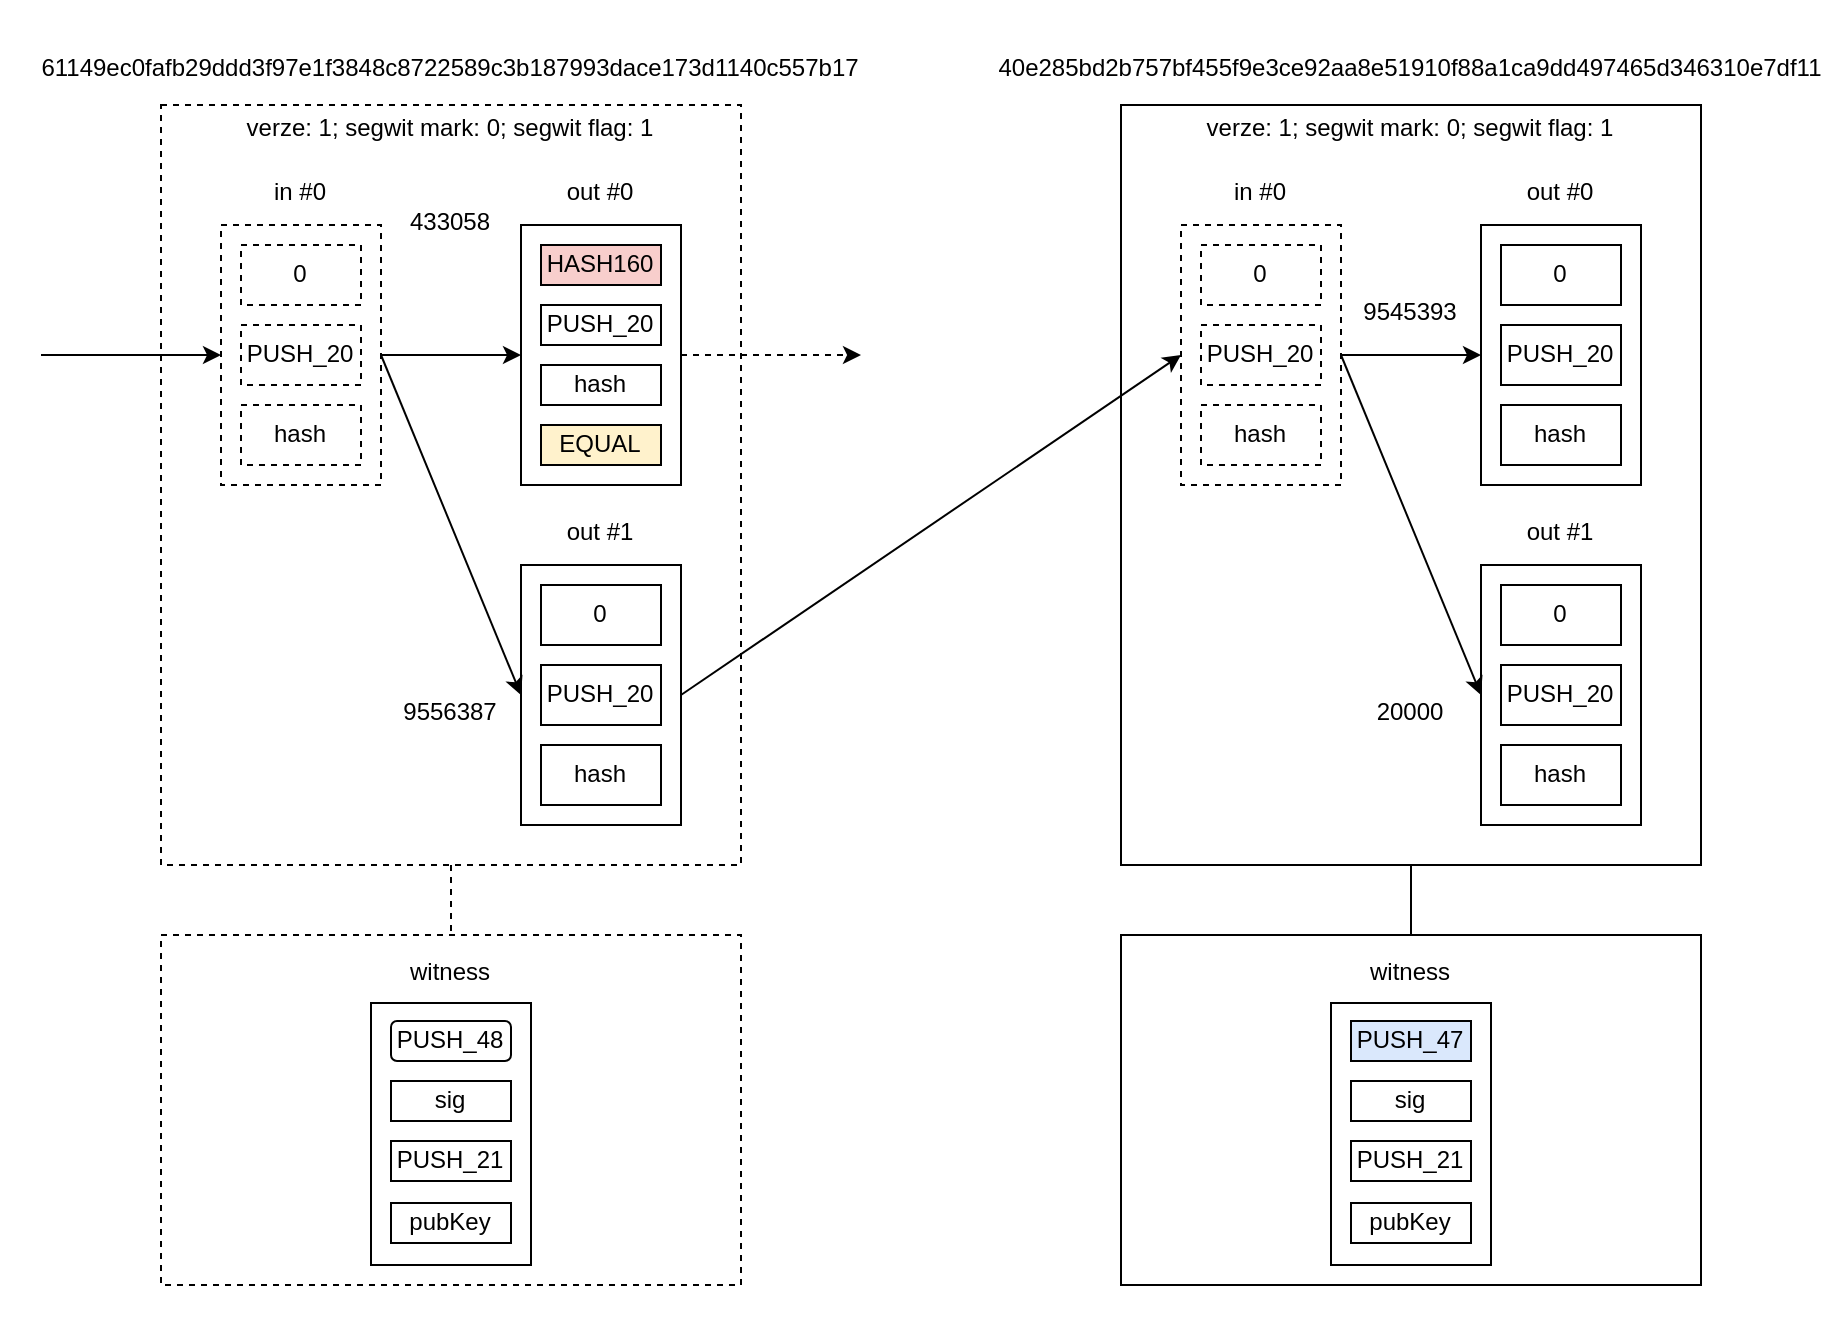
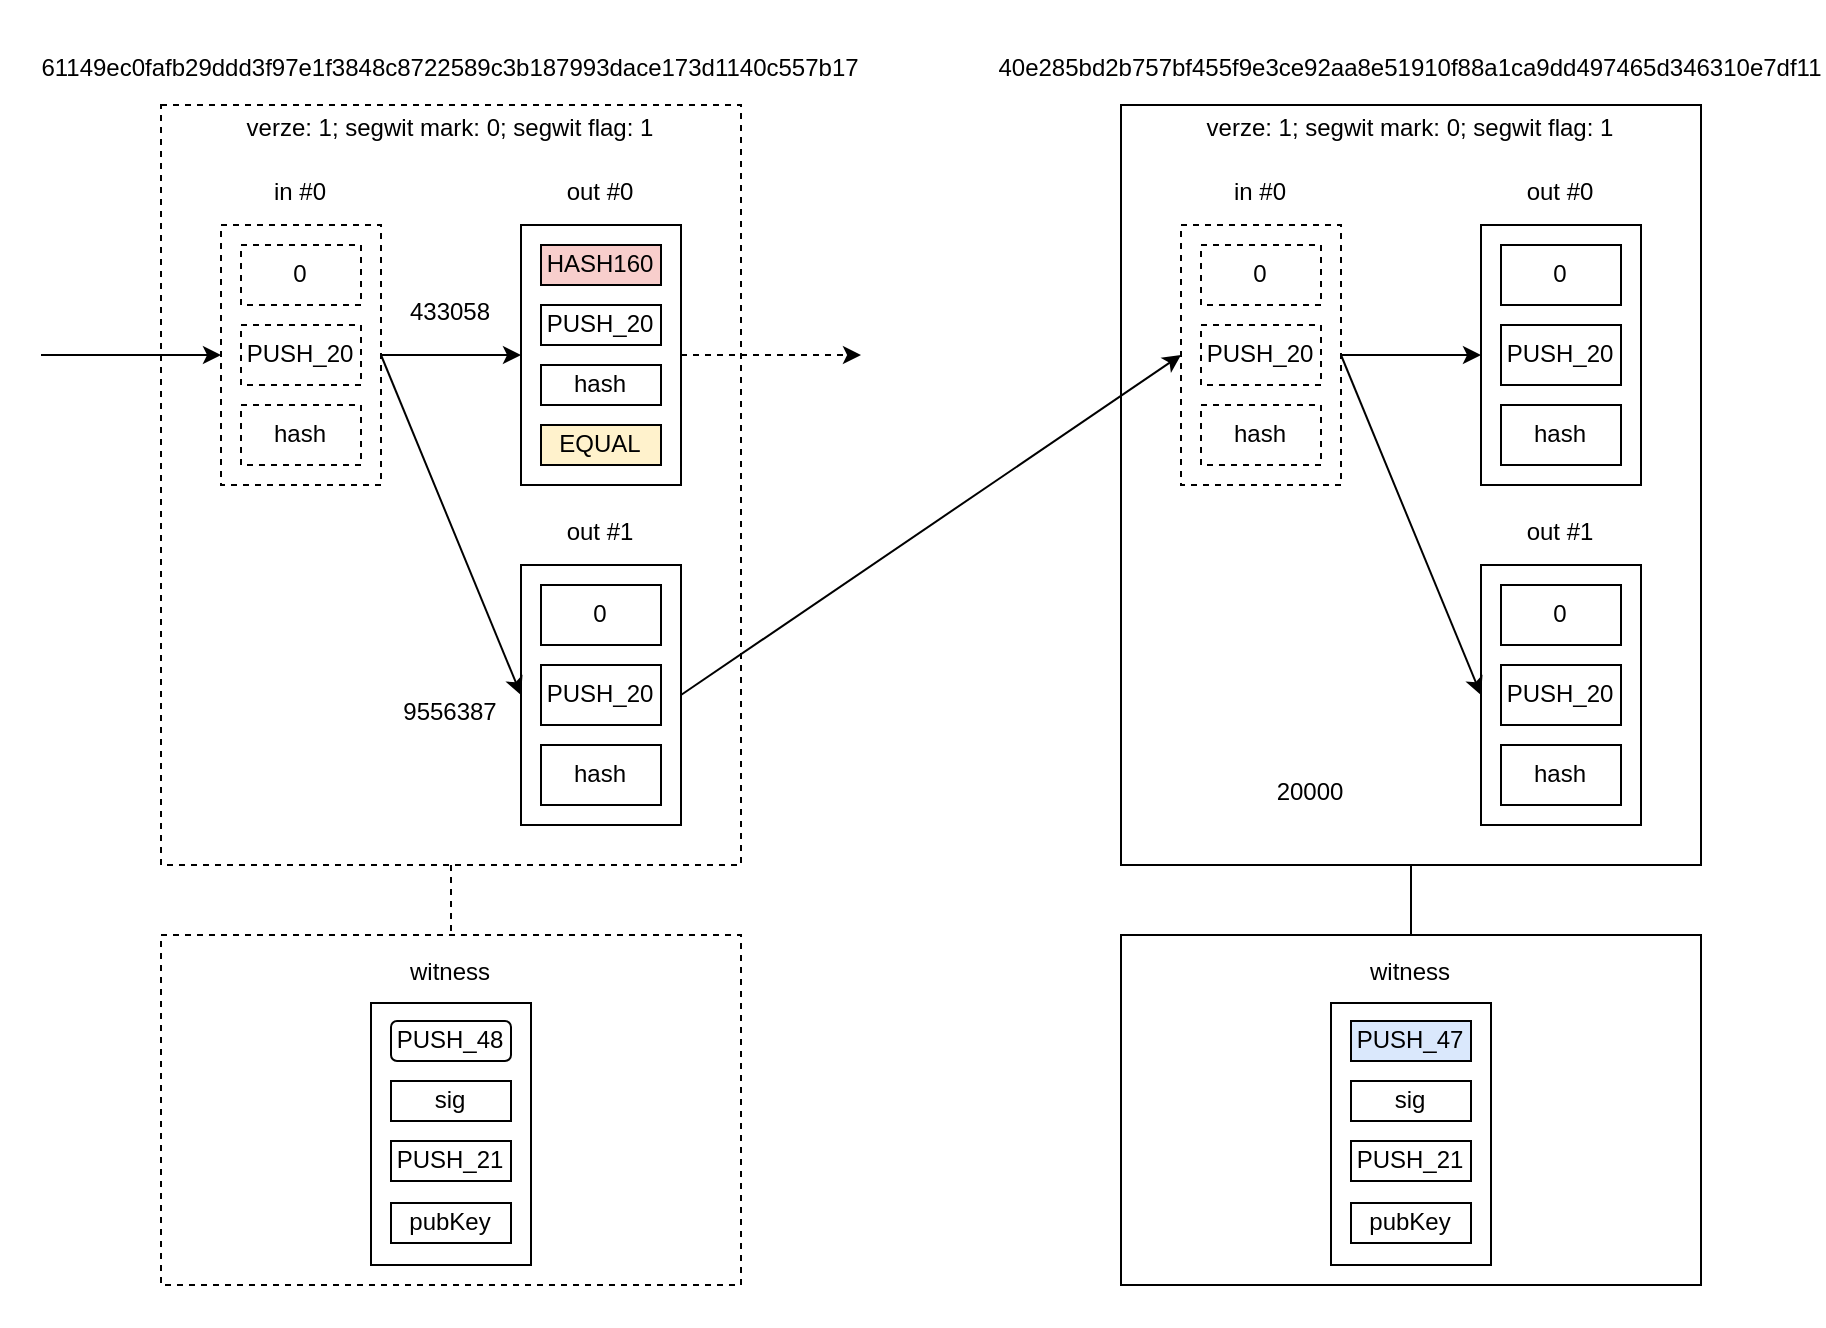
node "433058": moved (451, 225) -> (451, 315)
node "9545393": removed
node "20000": moved (1411, 715) -> (1311, 795)
